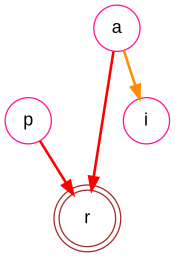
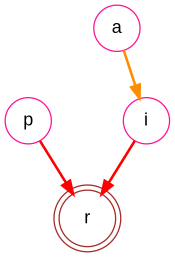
edge "a" -> "r": now "i" -> "r"
